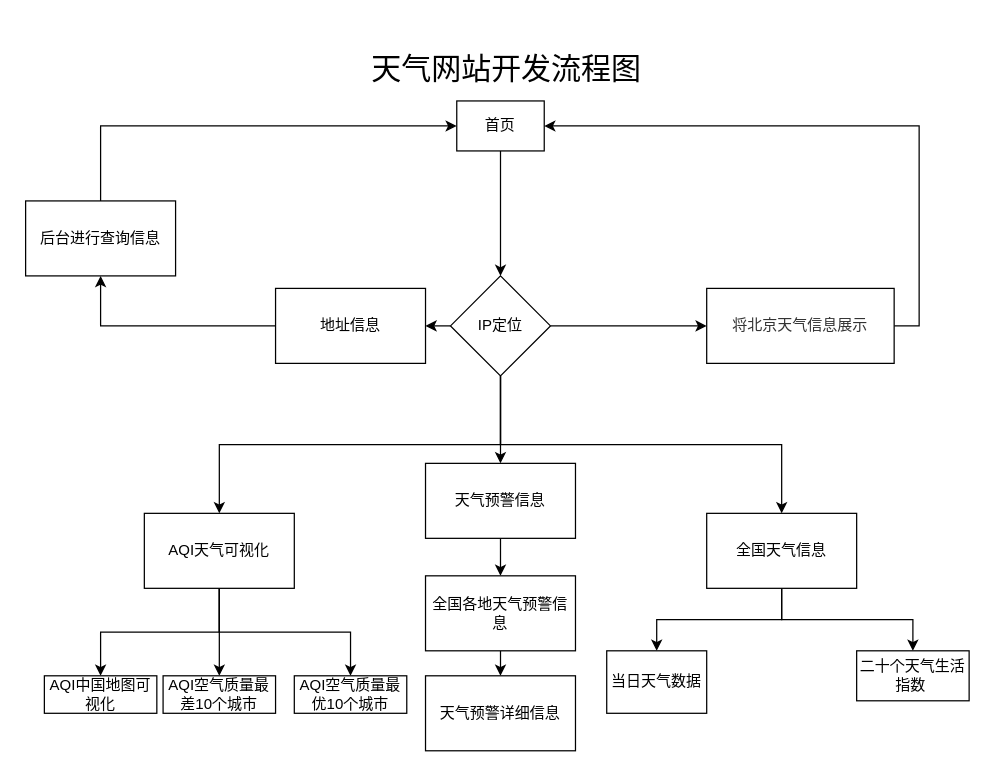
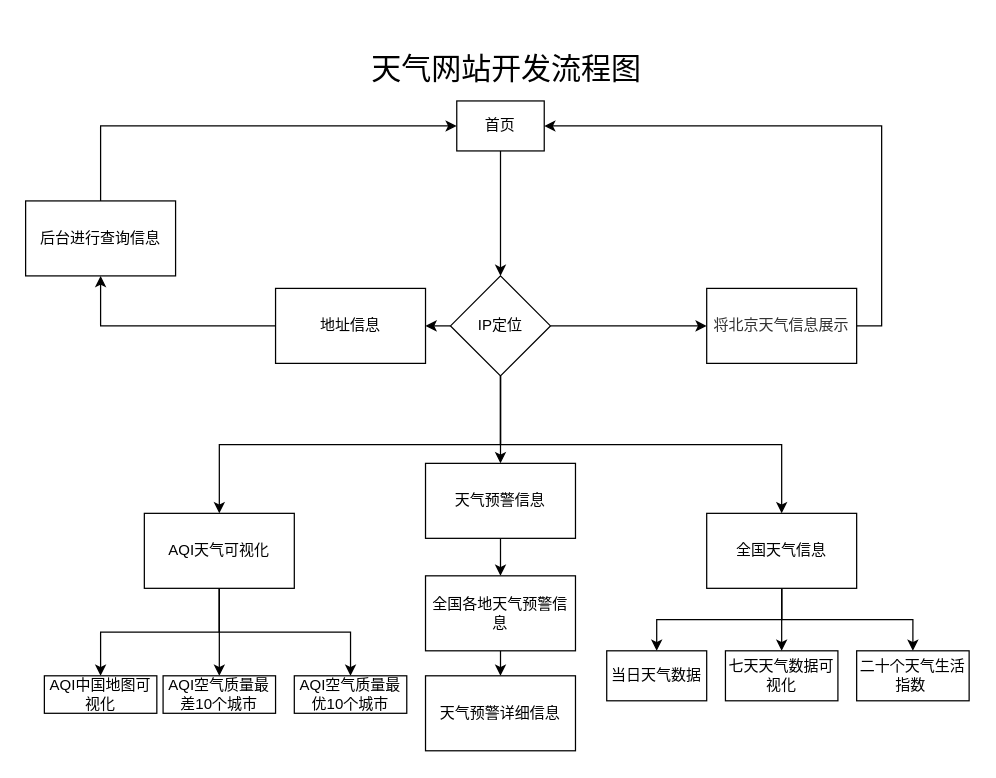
node "将北京天气信息展示": size 188x75 -> 150x75
edge "全国天气信息" -> "七天天气数据可视化": added
node "七天天气数据可视化": added
node "当日天气数据": size 100x63 -> 100x50
